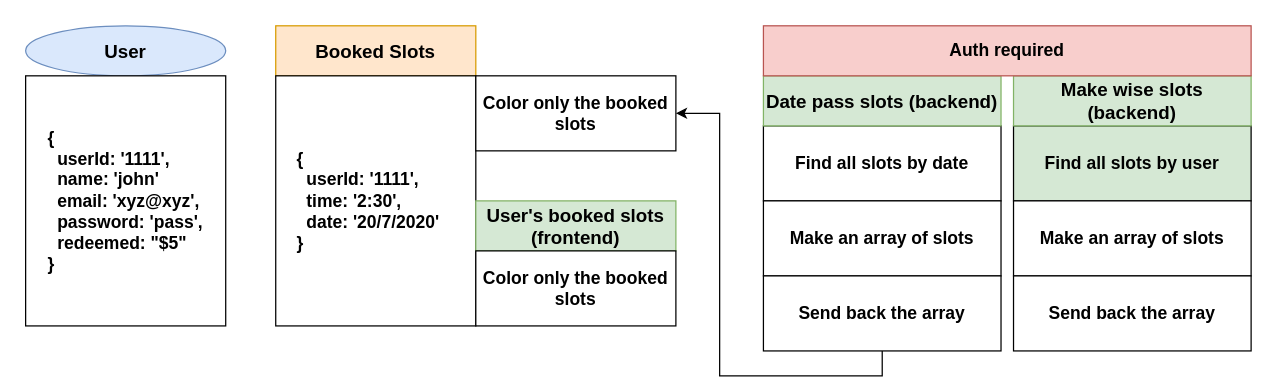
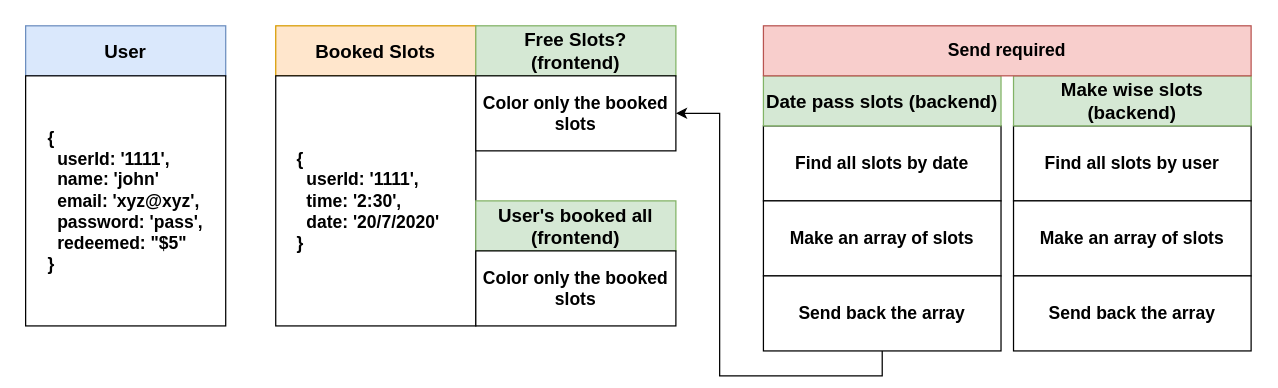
node "User": shape ellipse -> rectangle
node "Free Slots? (frontend)": added
node "Auth required": label "Auth required" -> "Send required"
node "Find all slots by user": fillcolor #d5e8d4 -> #ffffff
node "User's booked slots (frontend)": label "User's booked slots (frontend)" -> "User's booked all (frontend)"
